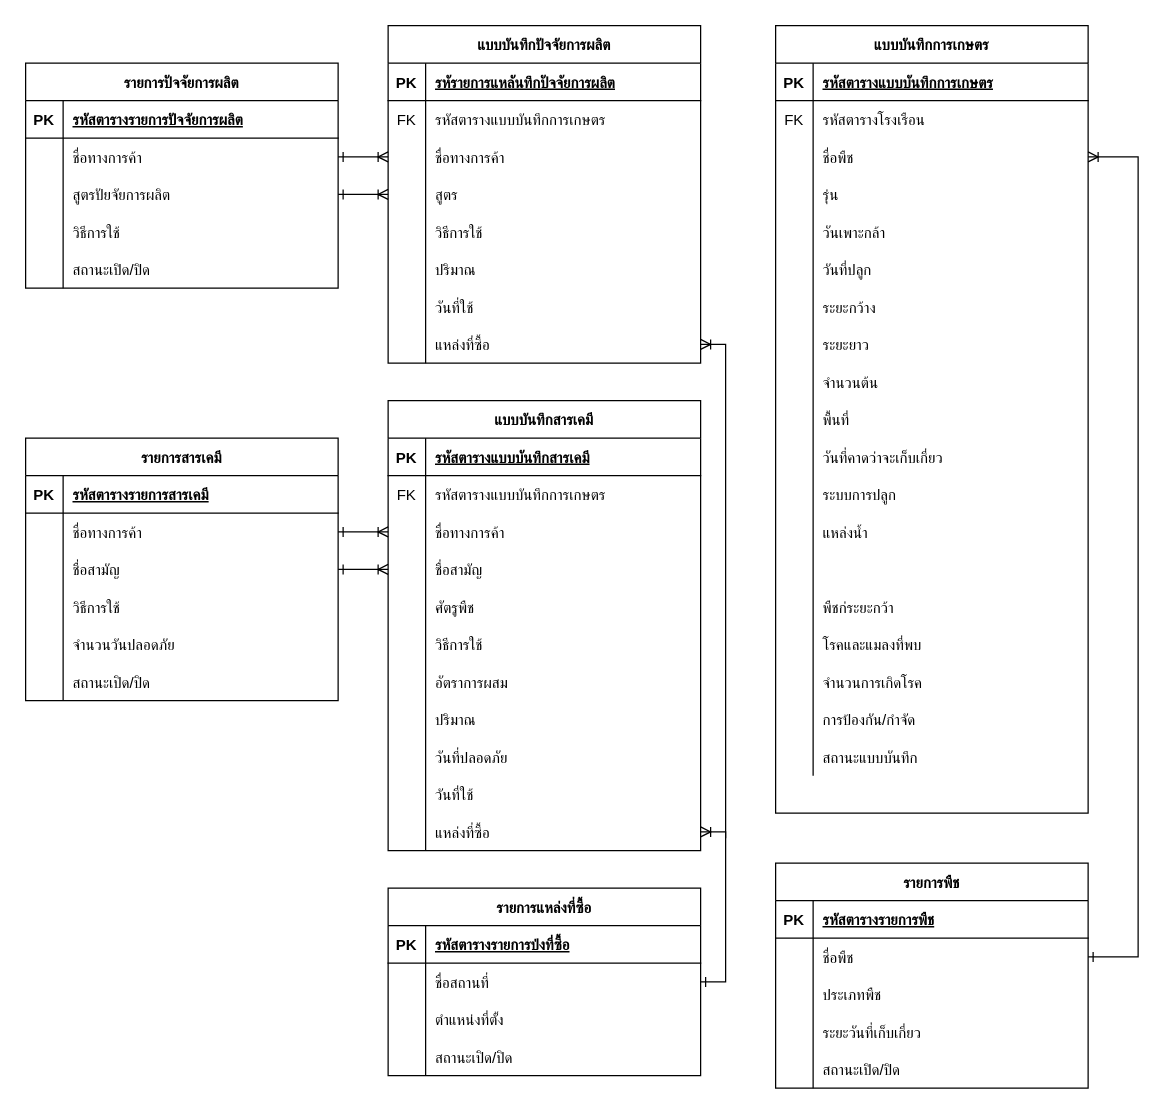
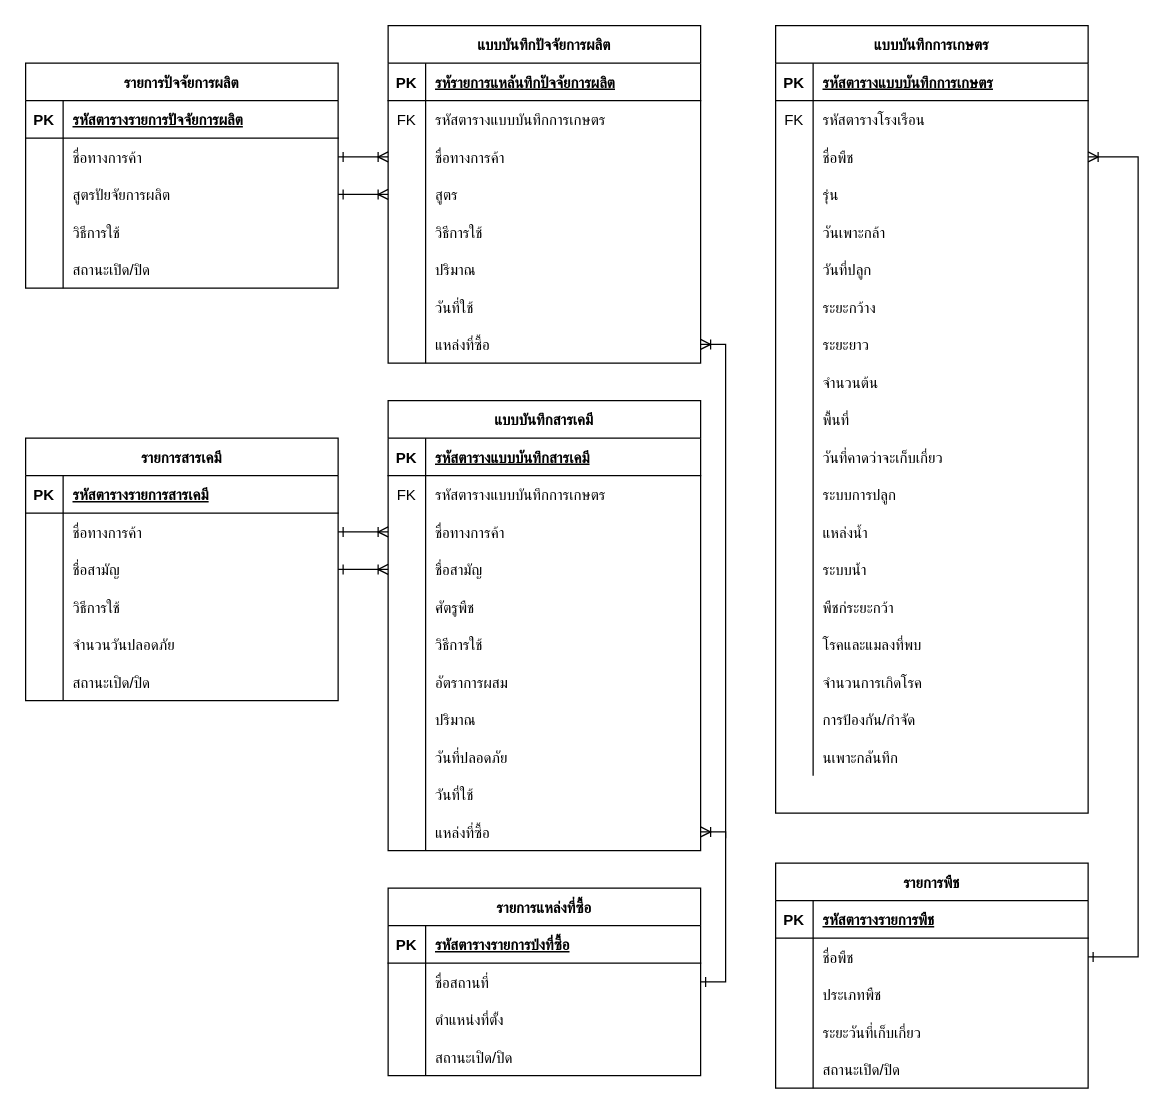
node "ระบบน้ำ": added
node "สถานะแบบบันทึก": label "สถานะแบบบันทึก" -> "นเพาะกลันทึก"
